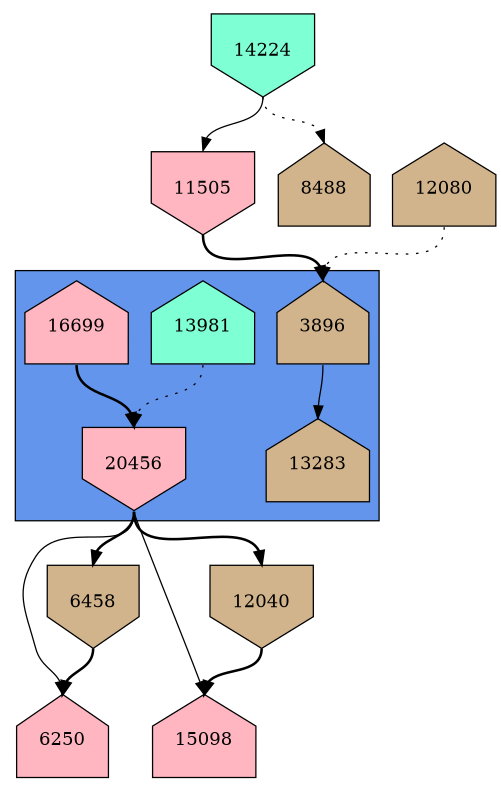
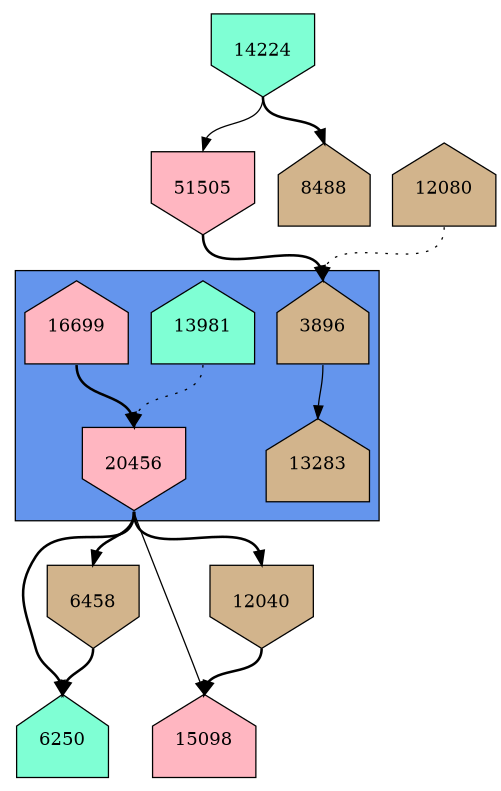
edge "14224" -> "8488": style dotted -> bold
node "11505": label "11505" -> "51505"
edge "20456" -> "6250": style solid -> bold
node "6250": fillcolor lightpink -> aquamarine
